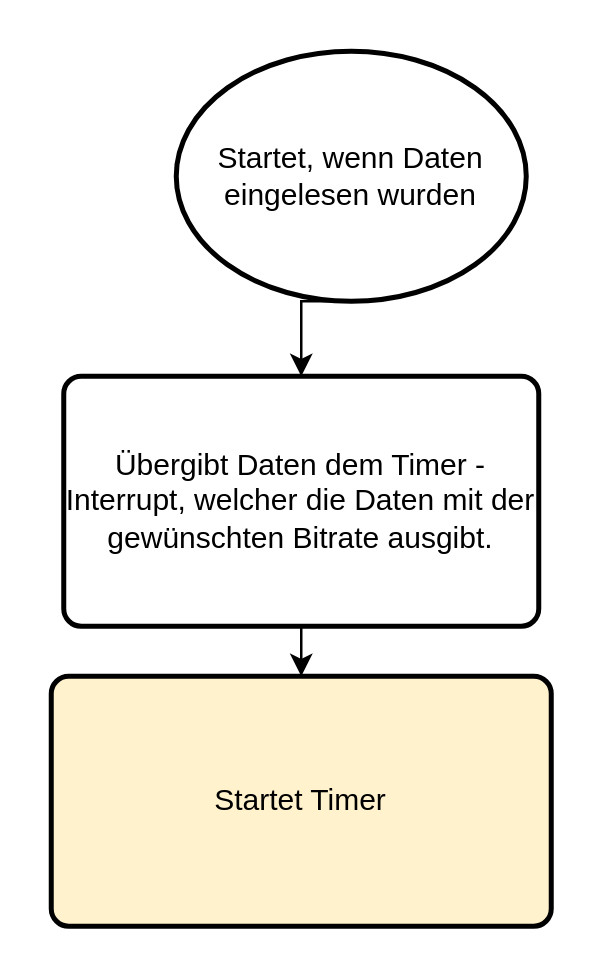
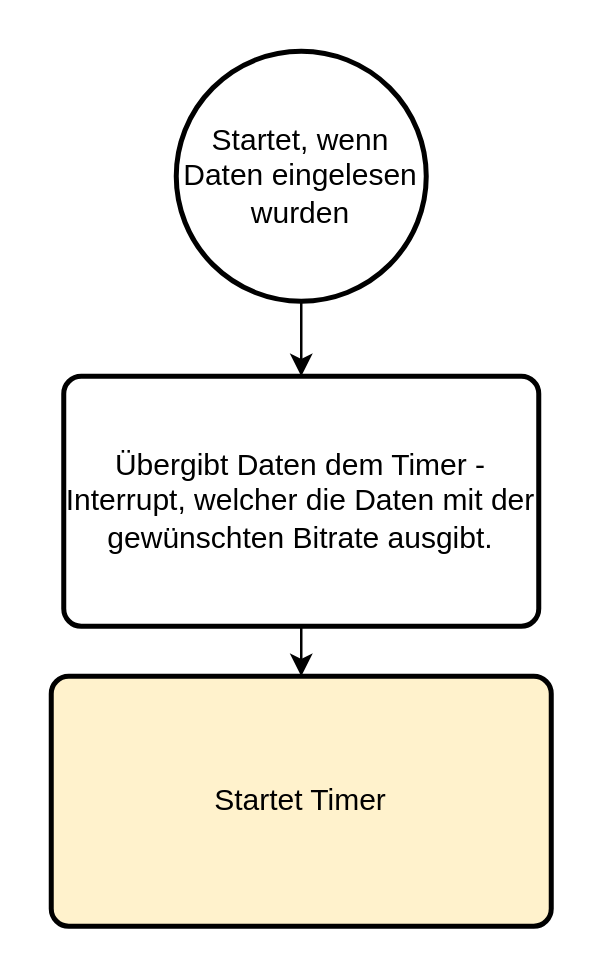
node "Startet, wenn Daten eingelesen wurden": size 350x250 -> 250x250
